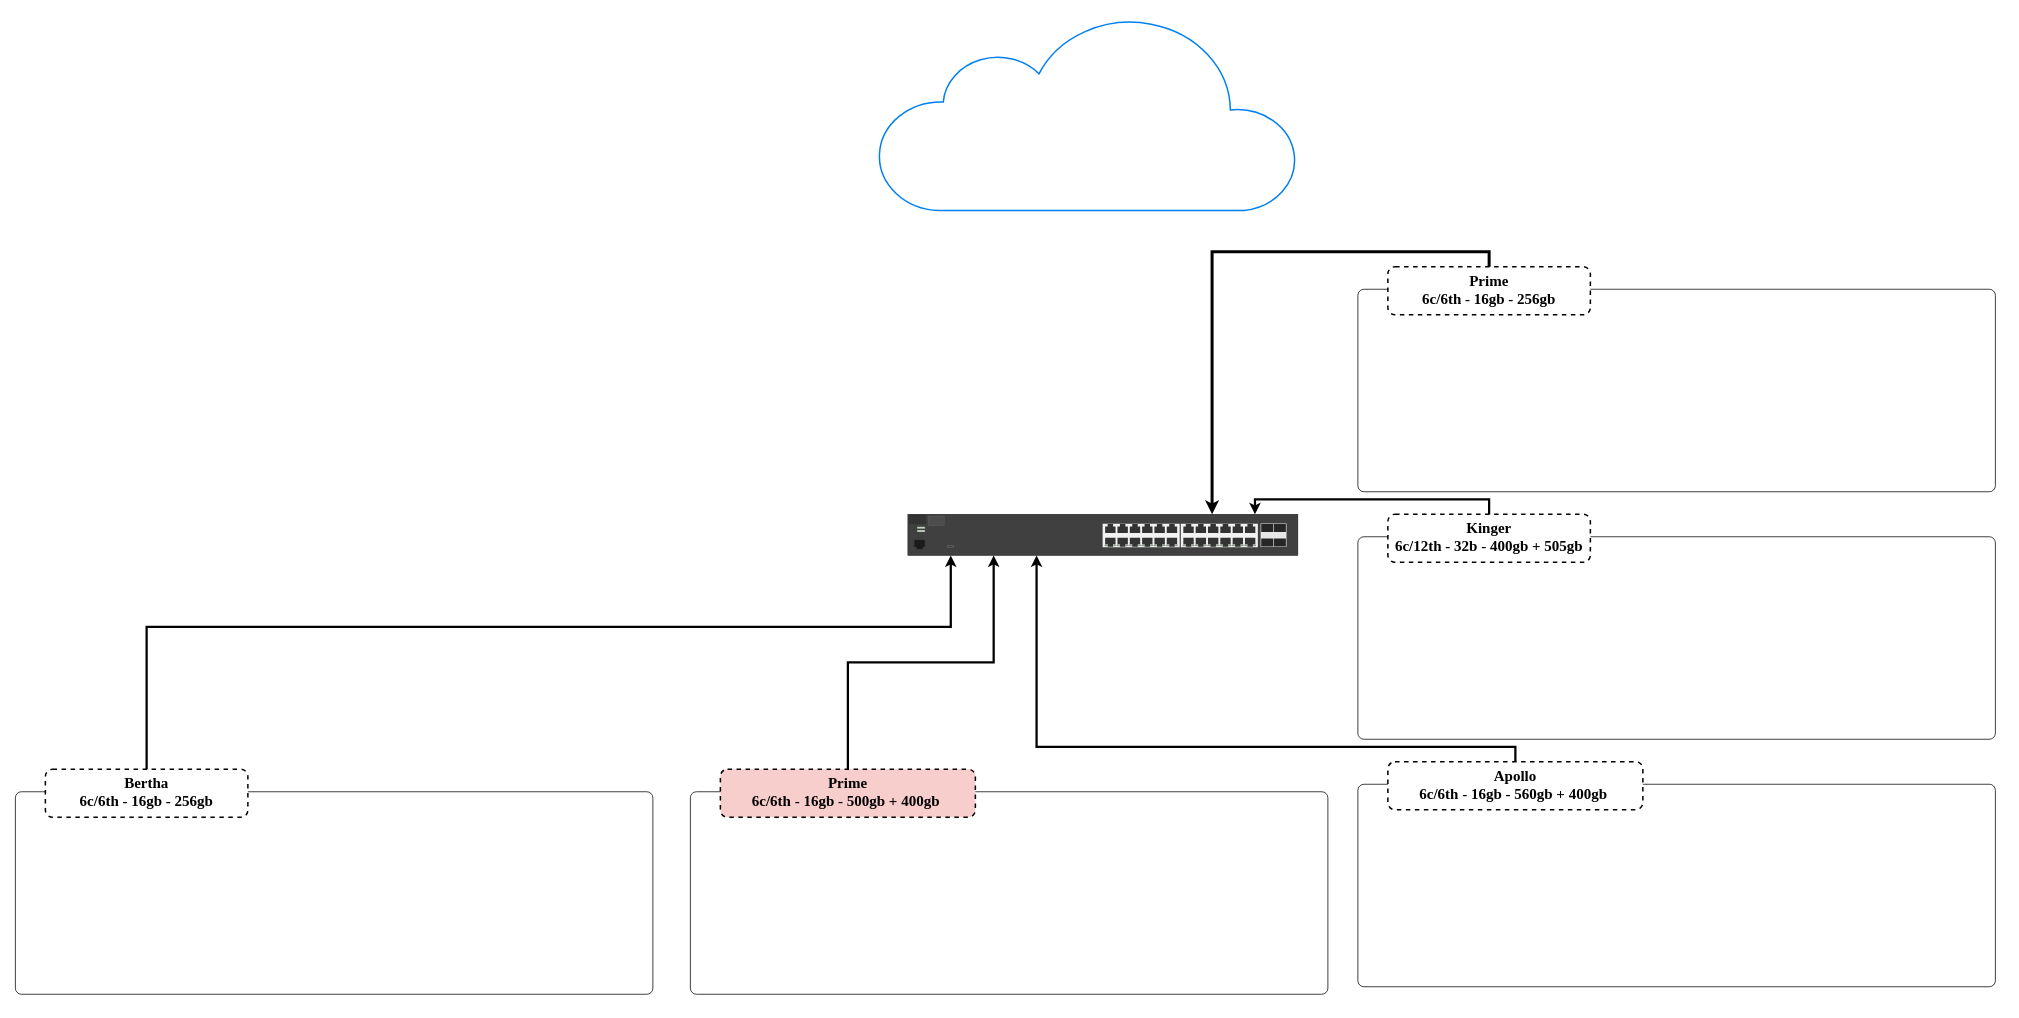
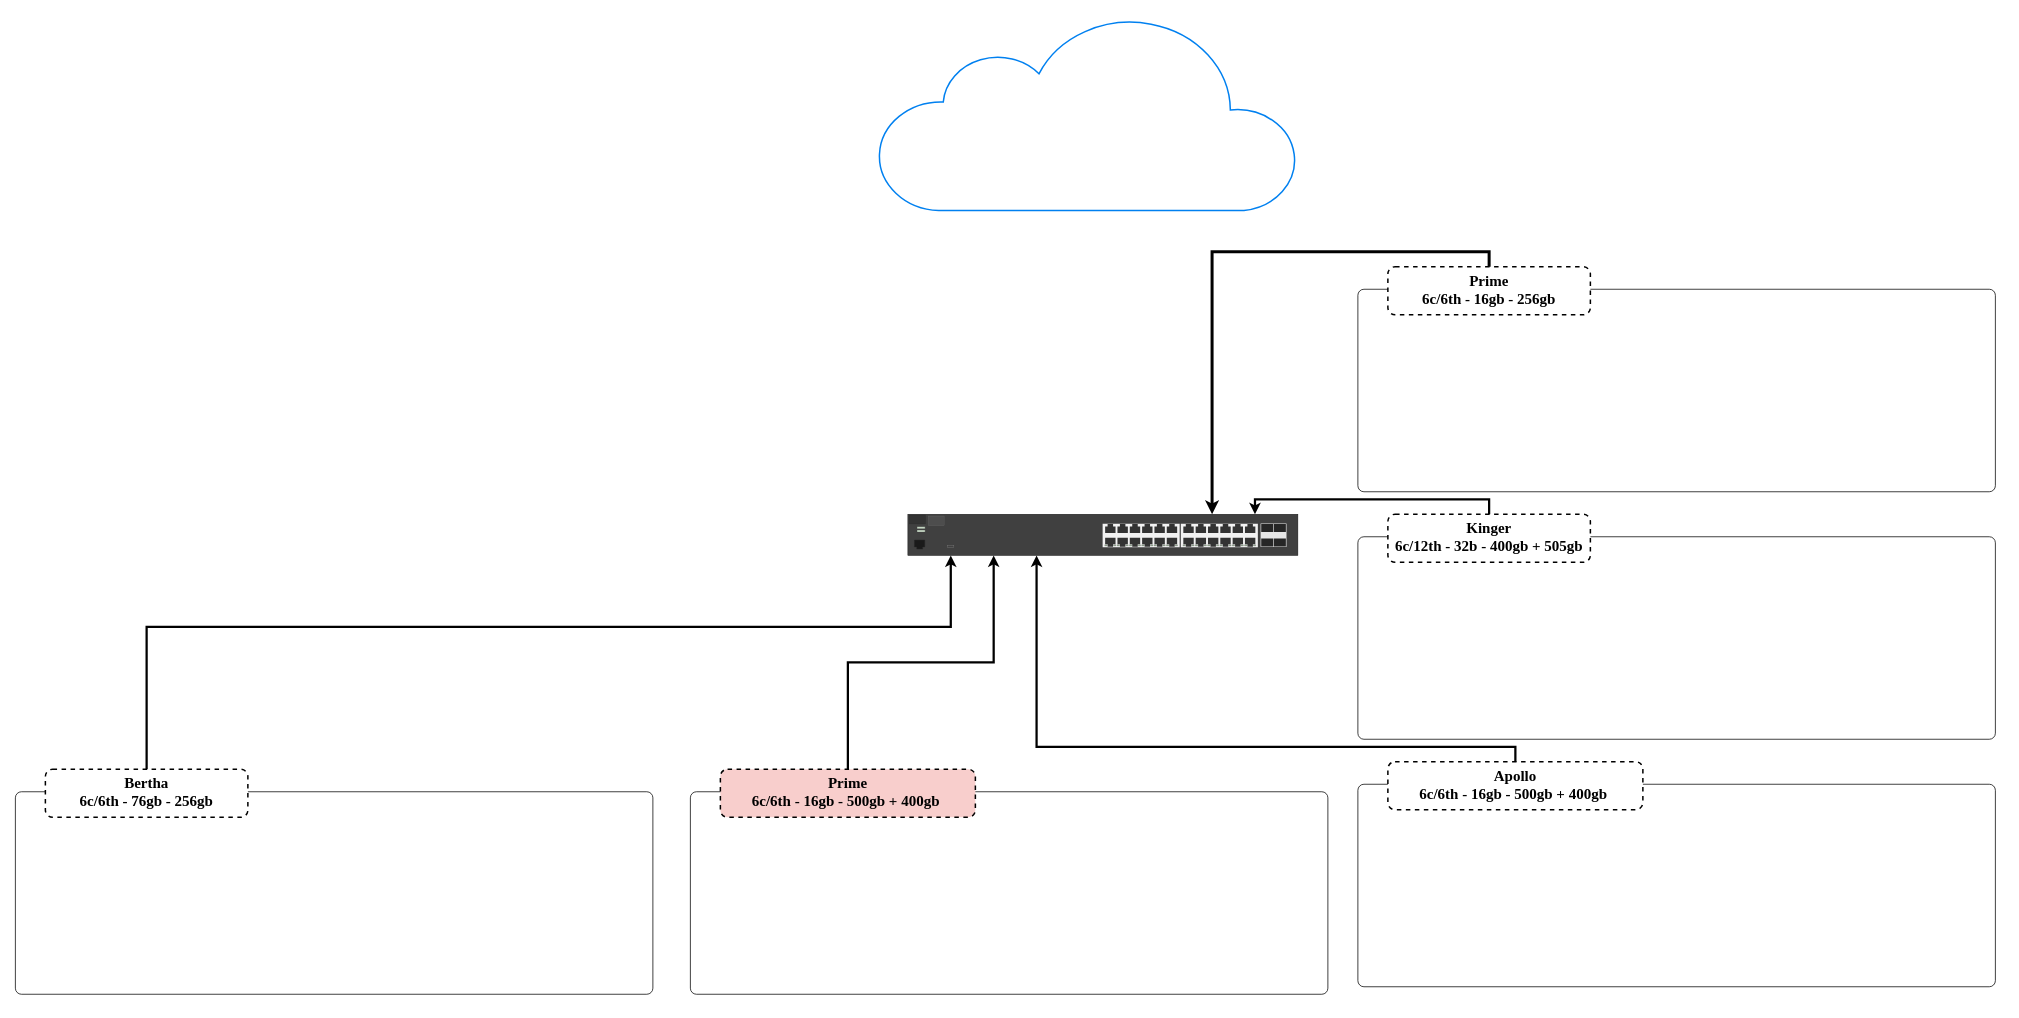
node "Apollo 6c/6th - 16gb - 560gb + 400gb": label "Apollo 6c/6th - 16gb - 560gb + 400gb" -> "Apollo 6c/6th - 16gb - 500gb + 400gb"
node "Bertha 6c/6th - 16gb - 256gb": label "Bertha 6c/6th - 16gb - 256gb" -> "Bertha 6c/6th - 76gb - 256gb"
